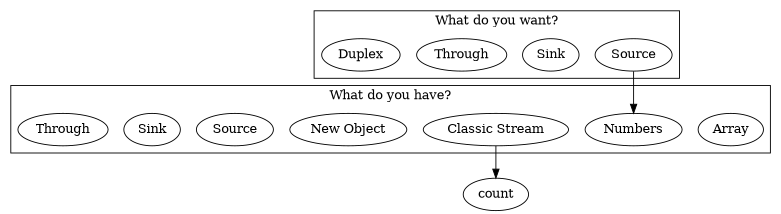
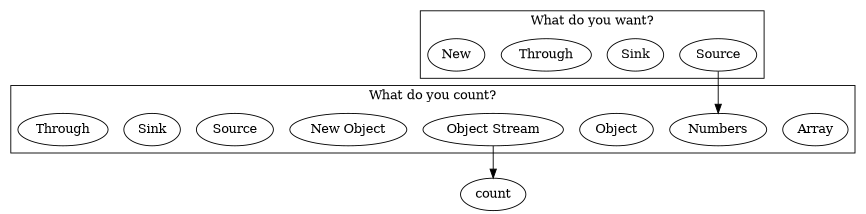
node "Duplex": label "Duplex" -> "New"
cluster "What do you have?": label "What do you have?" -> "What do you count?"
node "Classic Stream": label "Classic Stream" -> "Object Stream"
node "Object": added
